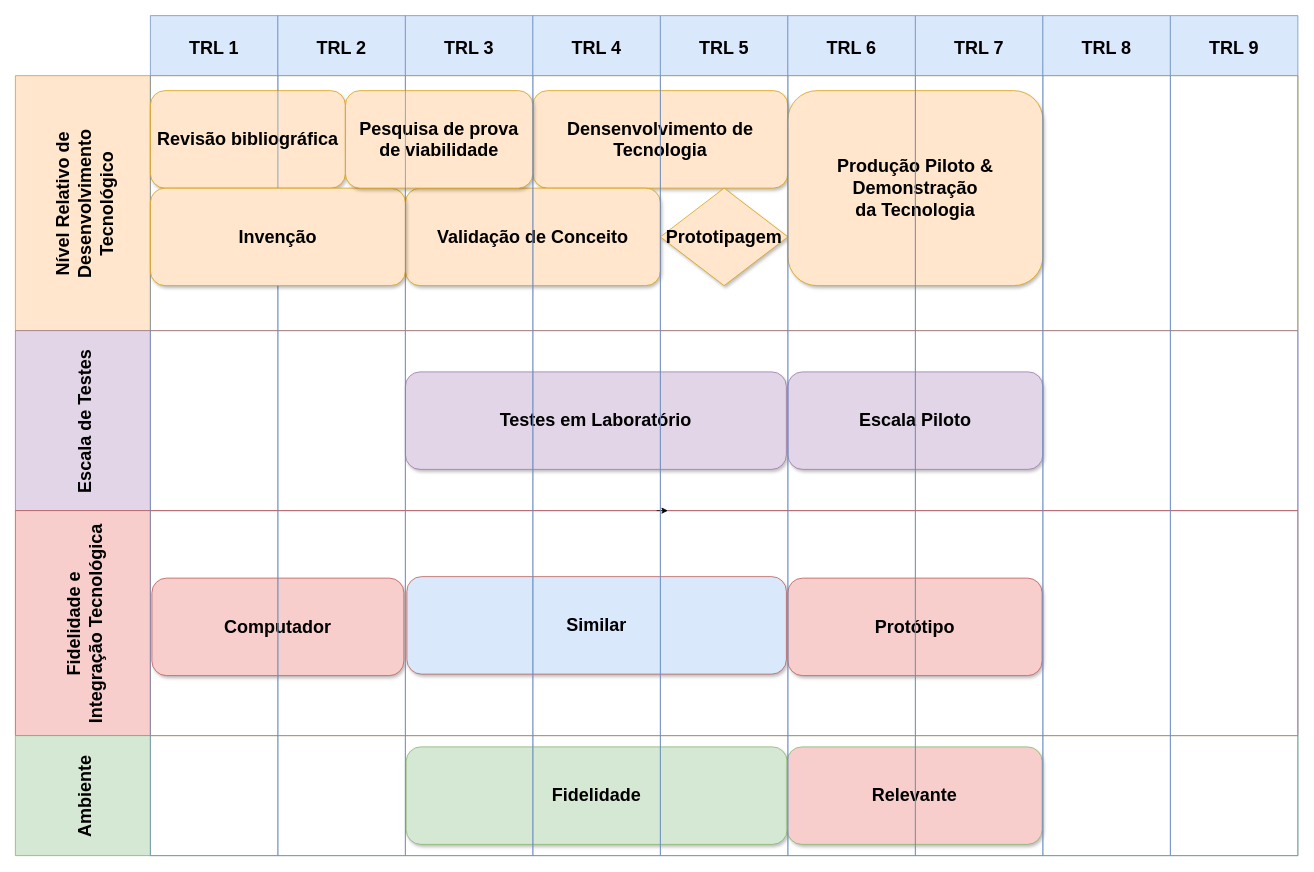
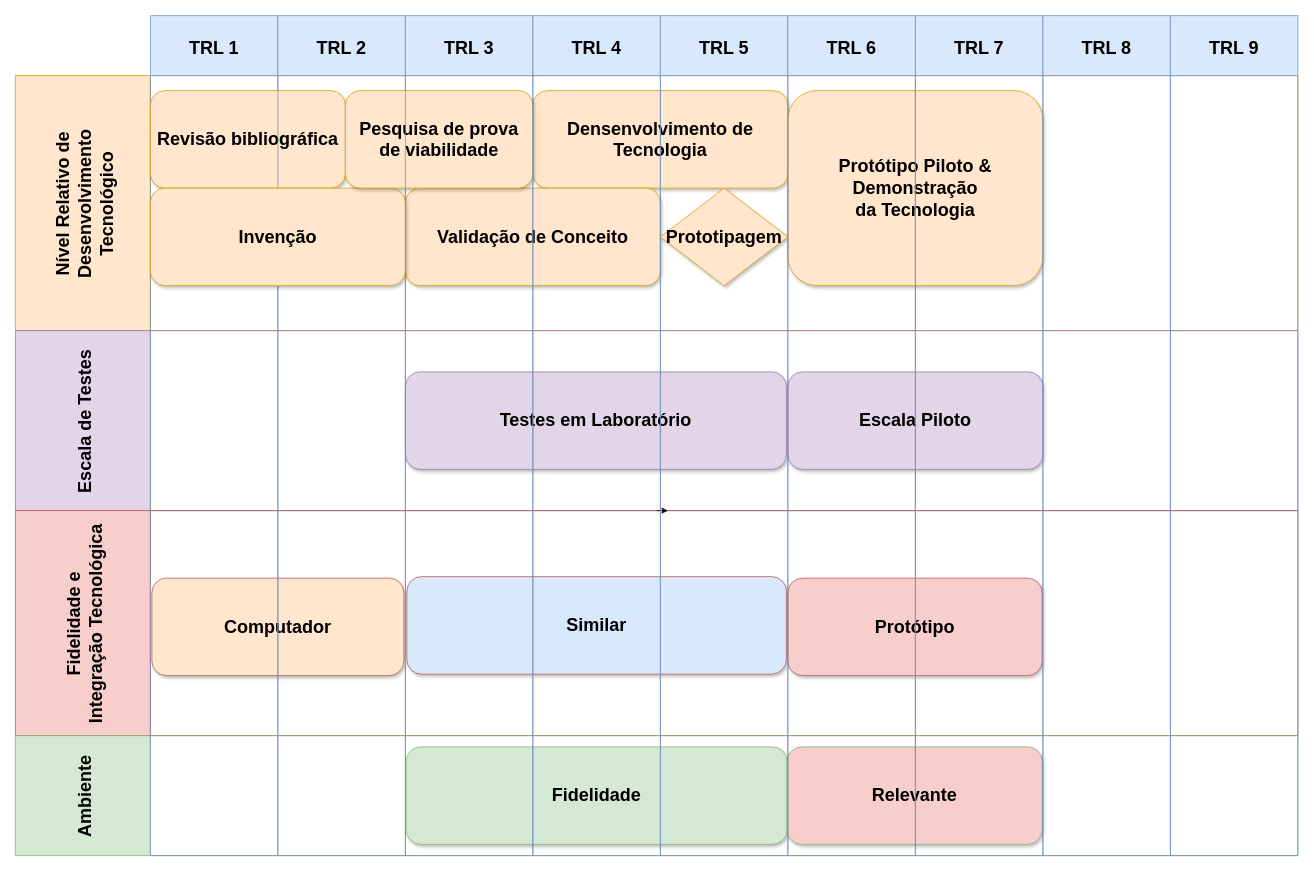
node "Produção Piloto & Demonstração da Tecnologia": label "Produção Piloto & Demonstração da Tecnologia" -> "Protótipo Piloto & Demonstração da Tecnologia"
node "Computador": fillcolor #f8cecc -> #ffe6cc
